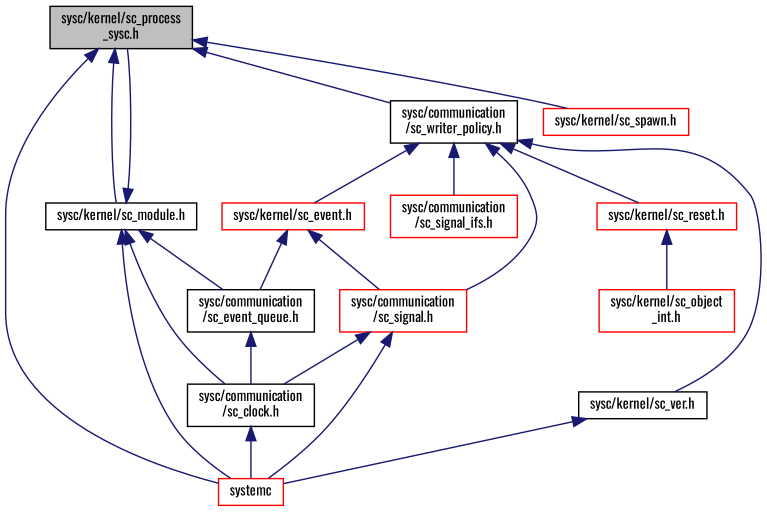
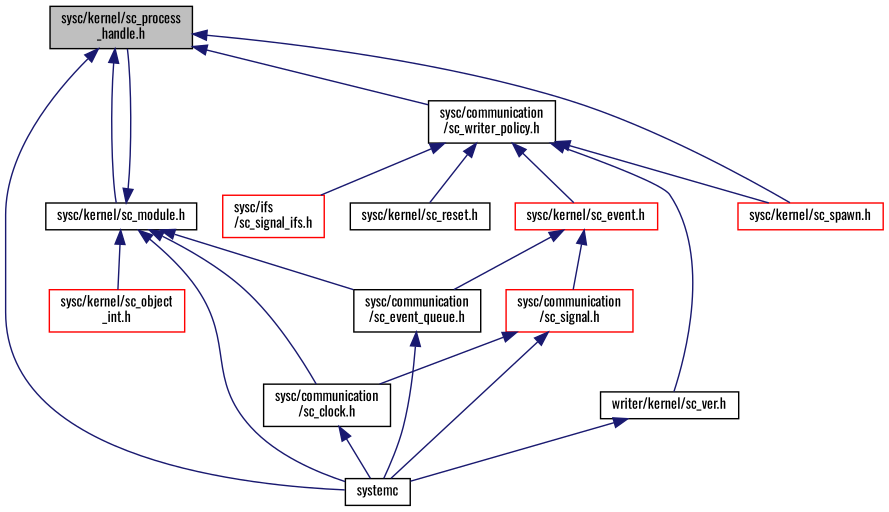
node "sysc/kernel/sc_process _sysc.h": label "sysc/kernel/sc_process _sysc.h" -> "sysc/kernel/sc_process _handle.h"
node "sysc/communication /sc_signal_ifs.h": label "sysc/communication /sc_signal_ifs.h" -> "sysc/ifs /sc_signal_ifs.h"
node "sysc/kernel/sc_reset.h": color red -> black
edge "sysc/communication /sc_signal.h" -> "sysc/communication /sc_writer_policy.h": now "sysc/kernel/sc_spawn.h" -> "sysc/communication /sc_writer_policy.h"
edge "sysc/kernel/sc_object _int.h" -> "sysc/kernel/sc_reset.h": now "sysc/kernel/sc_object _int.h" -> "sysc/kernel/sc_module.h"
edge "sysc/communication /sc_clock.h" -> "sysc/communication /sc_event_queue.h": now "systemc" -> "sysc/communication /sc_event_queue.h"
node "sysc/kernel/sc_ver.h": label "sysc/kernel/sc_ver.h" -> "writer/kernel/sc_ver.h"
node "systemc": color red -> black
